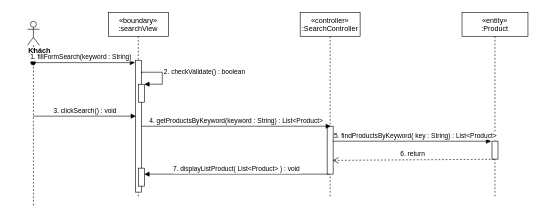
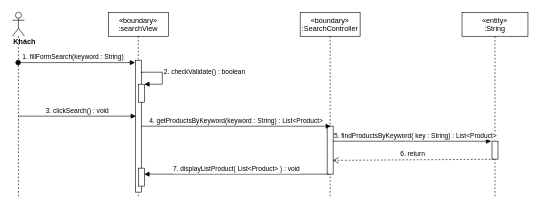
node "«controller» :SearchController": label "«controller» :SearchController" -> "«boundary» :SearchController"
node "«entity» :Product": label "«entity» :Product" -> "«entity» :String"
node "Khách": moved (33, 114) -> (18, 105)
